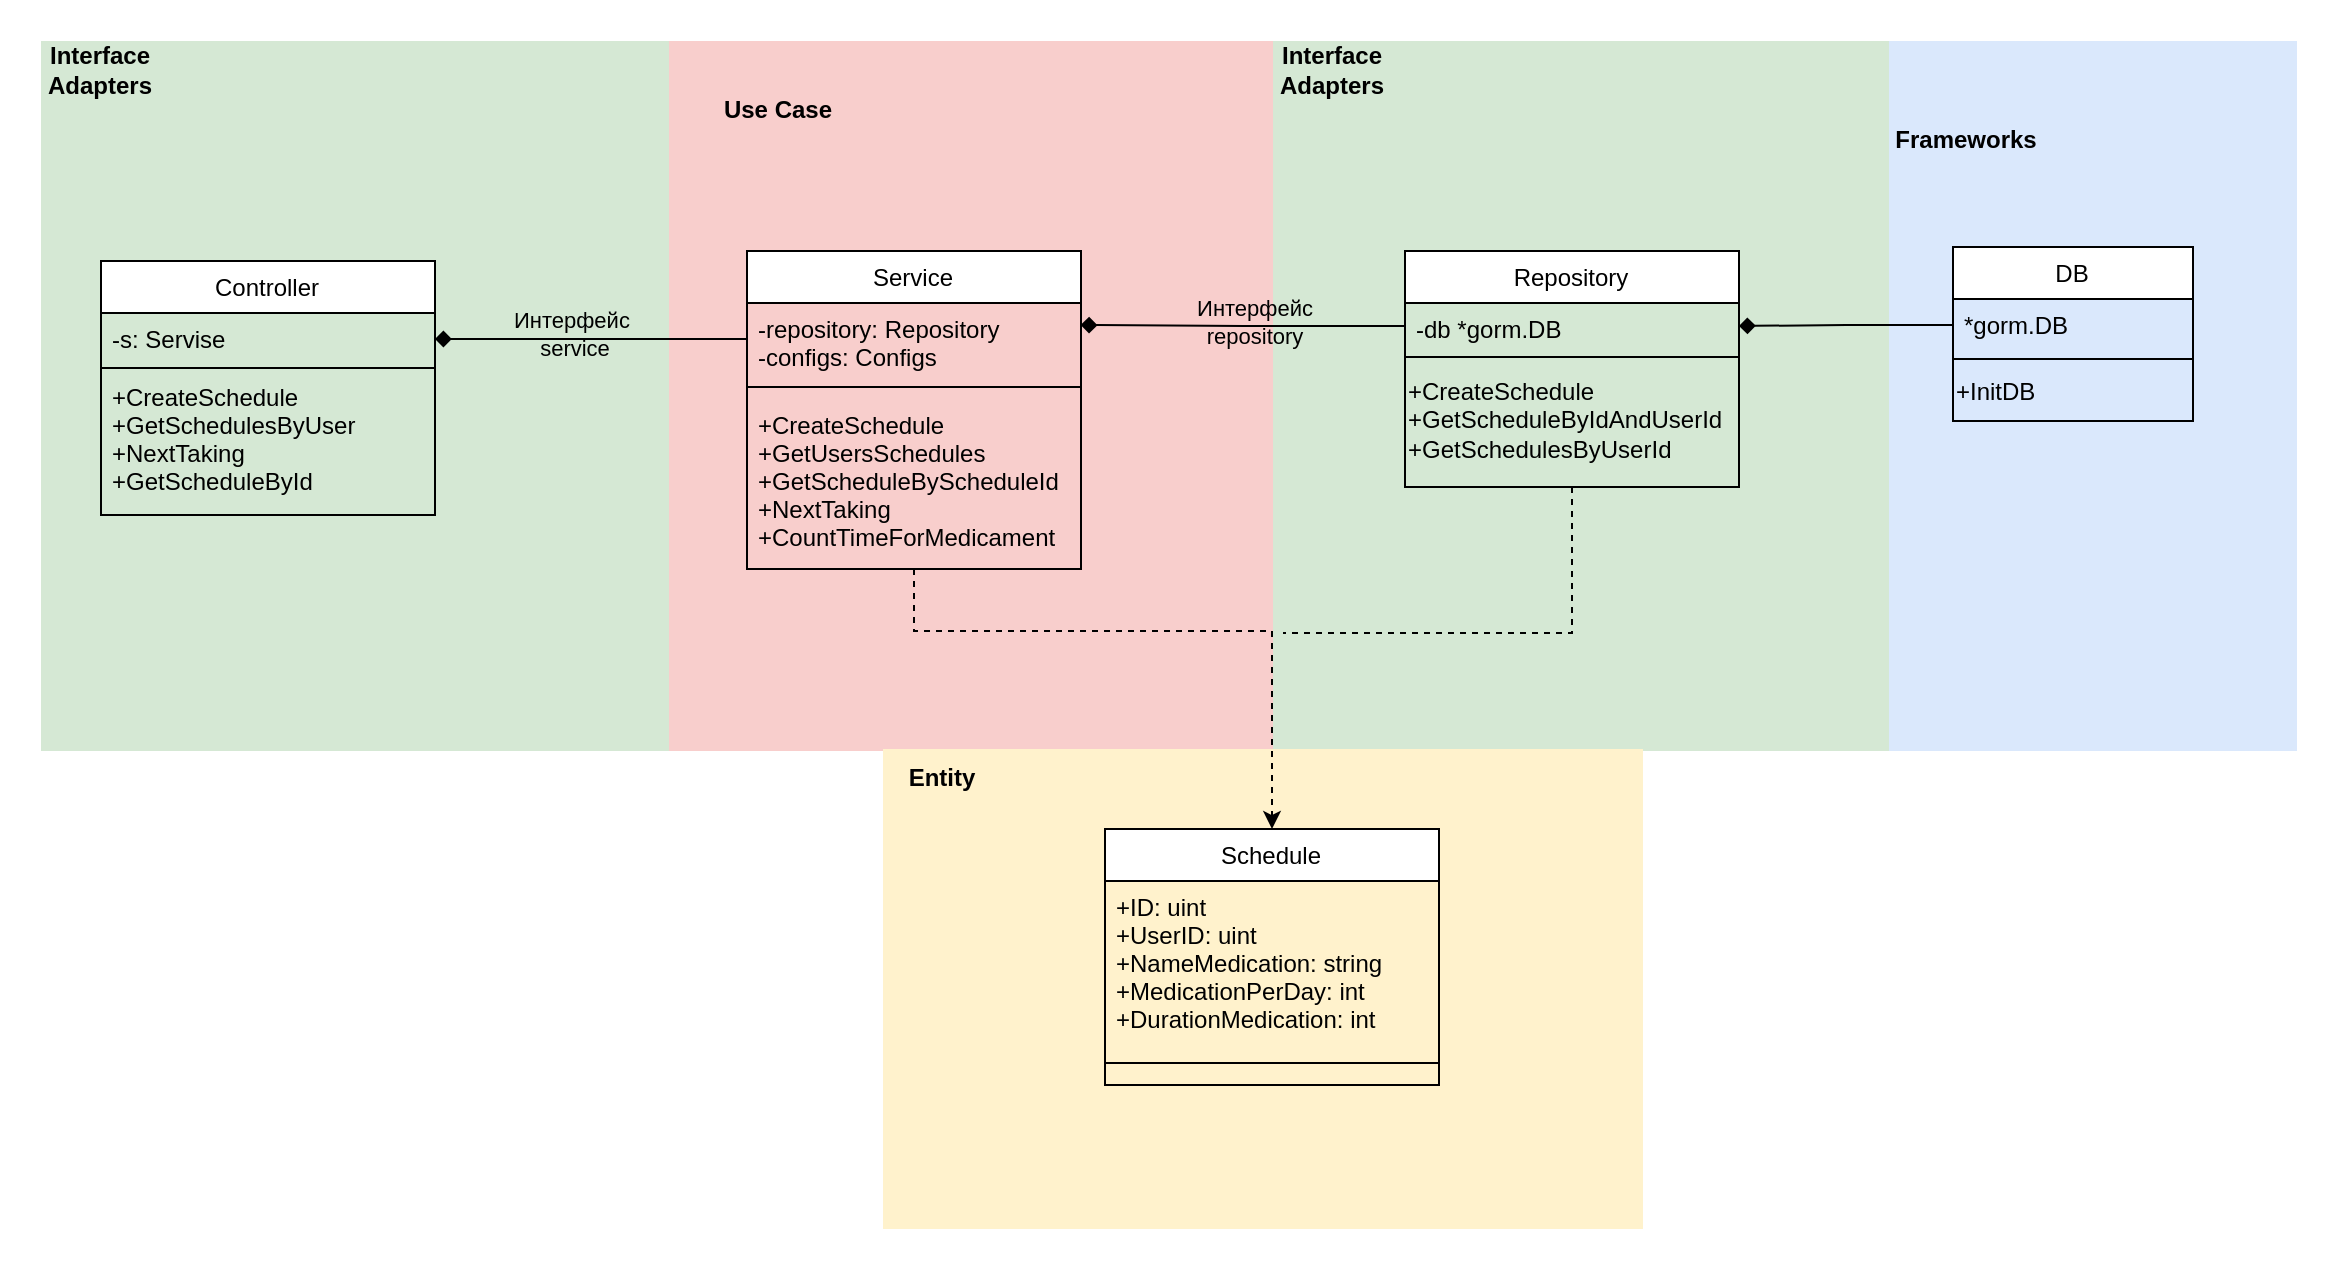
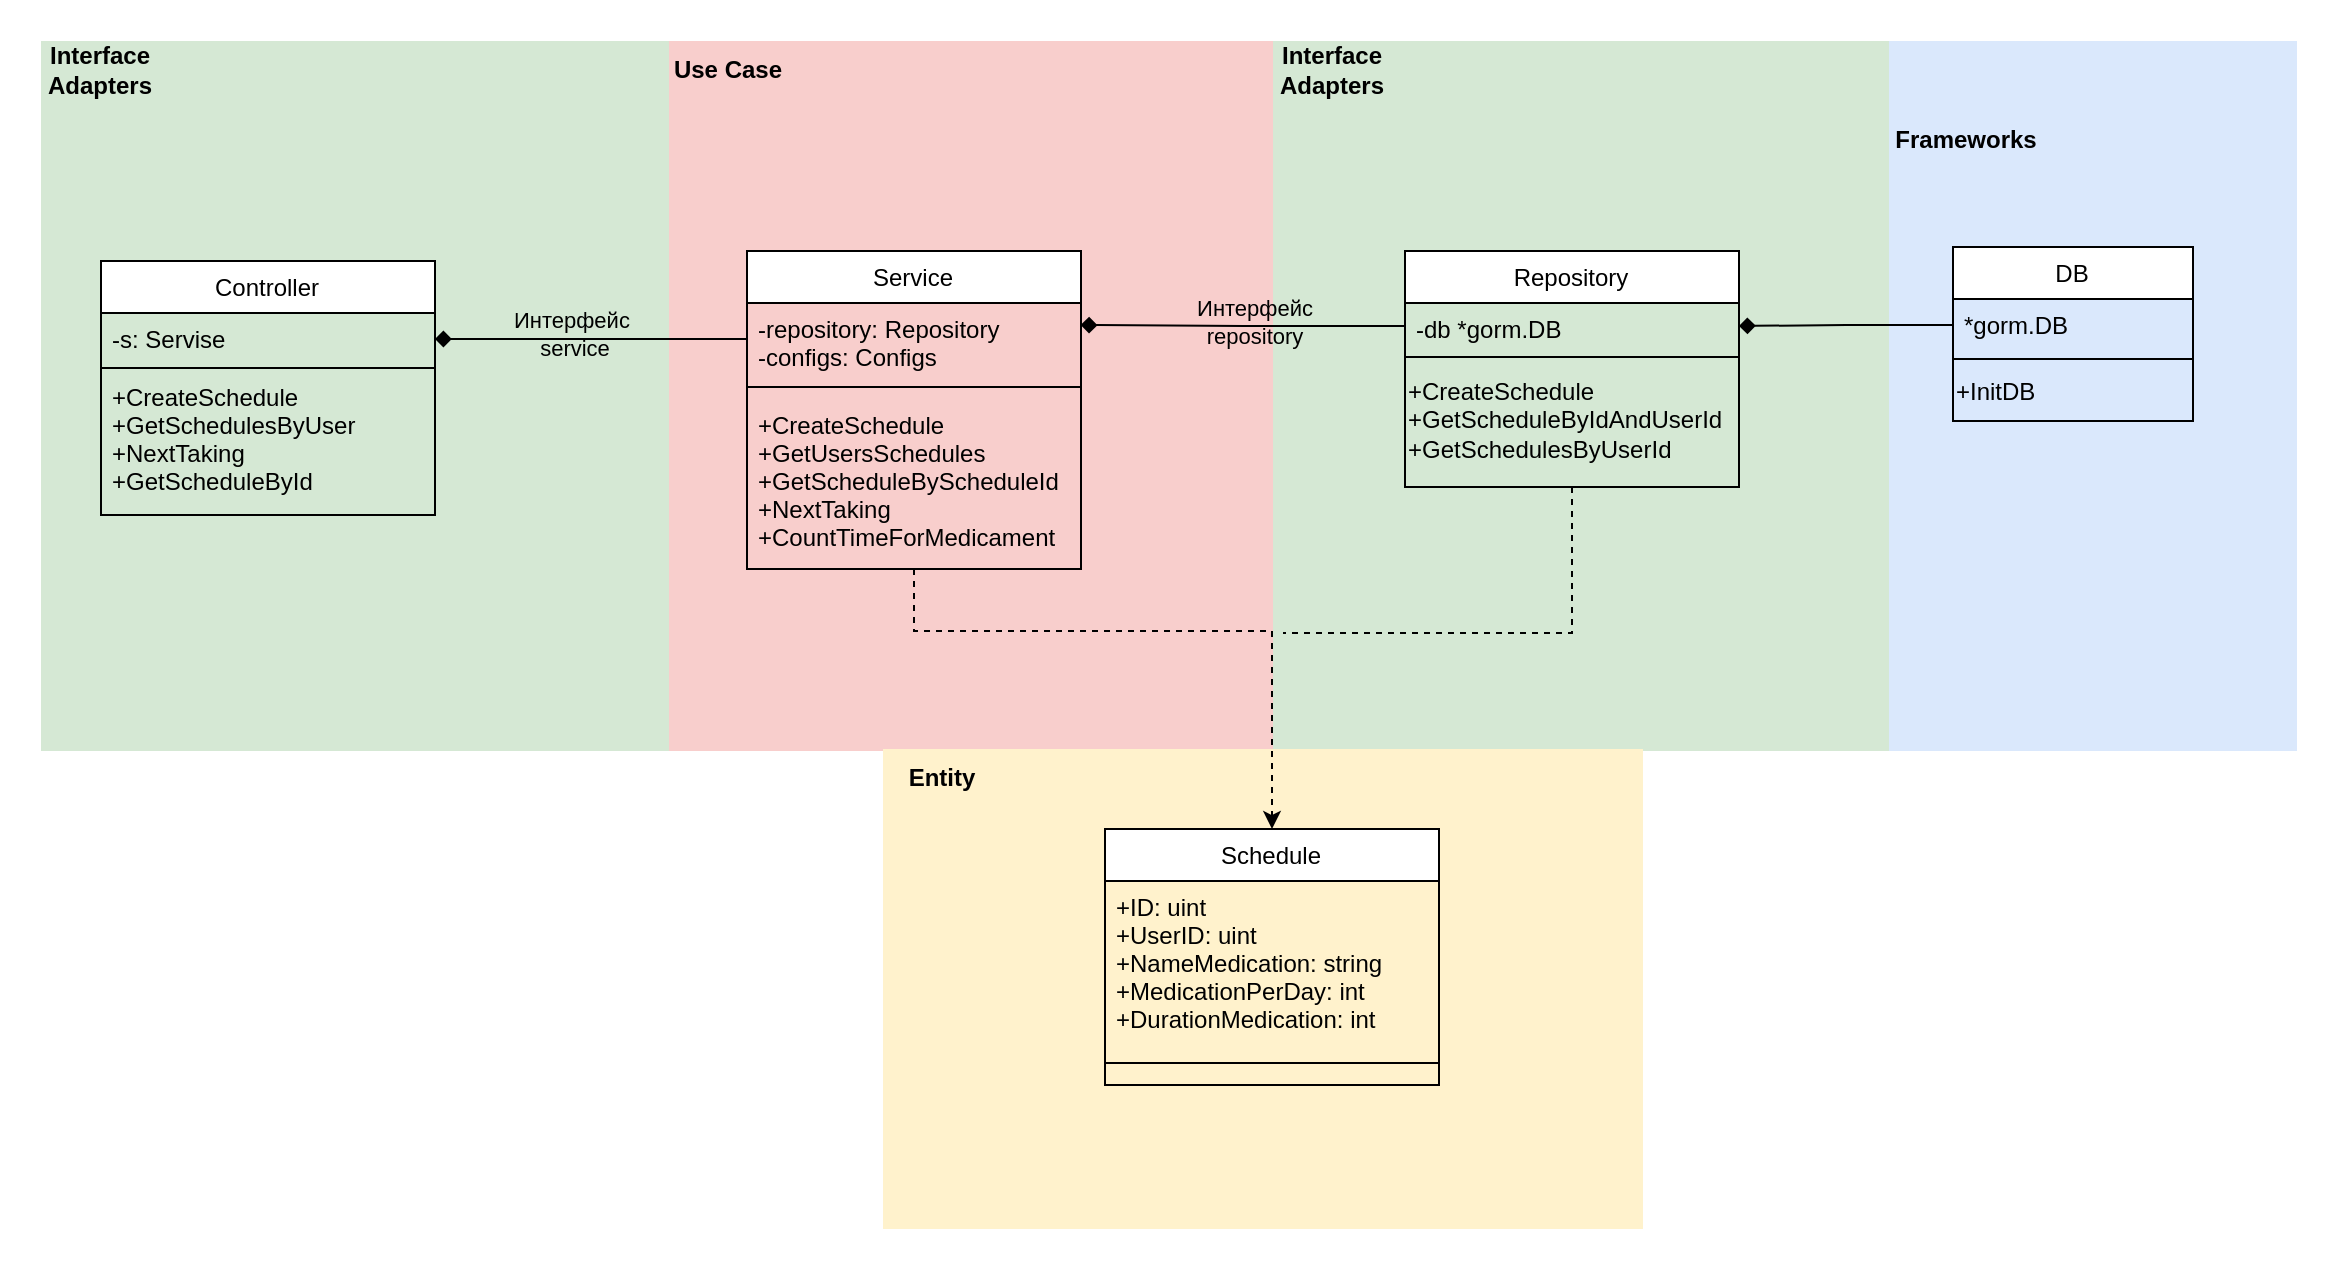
node "Use Case": moved (779, 111) -> (729, 71)
